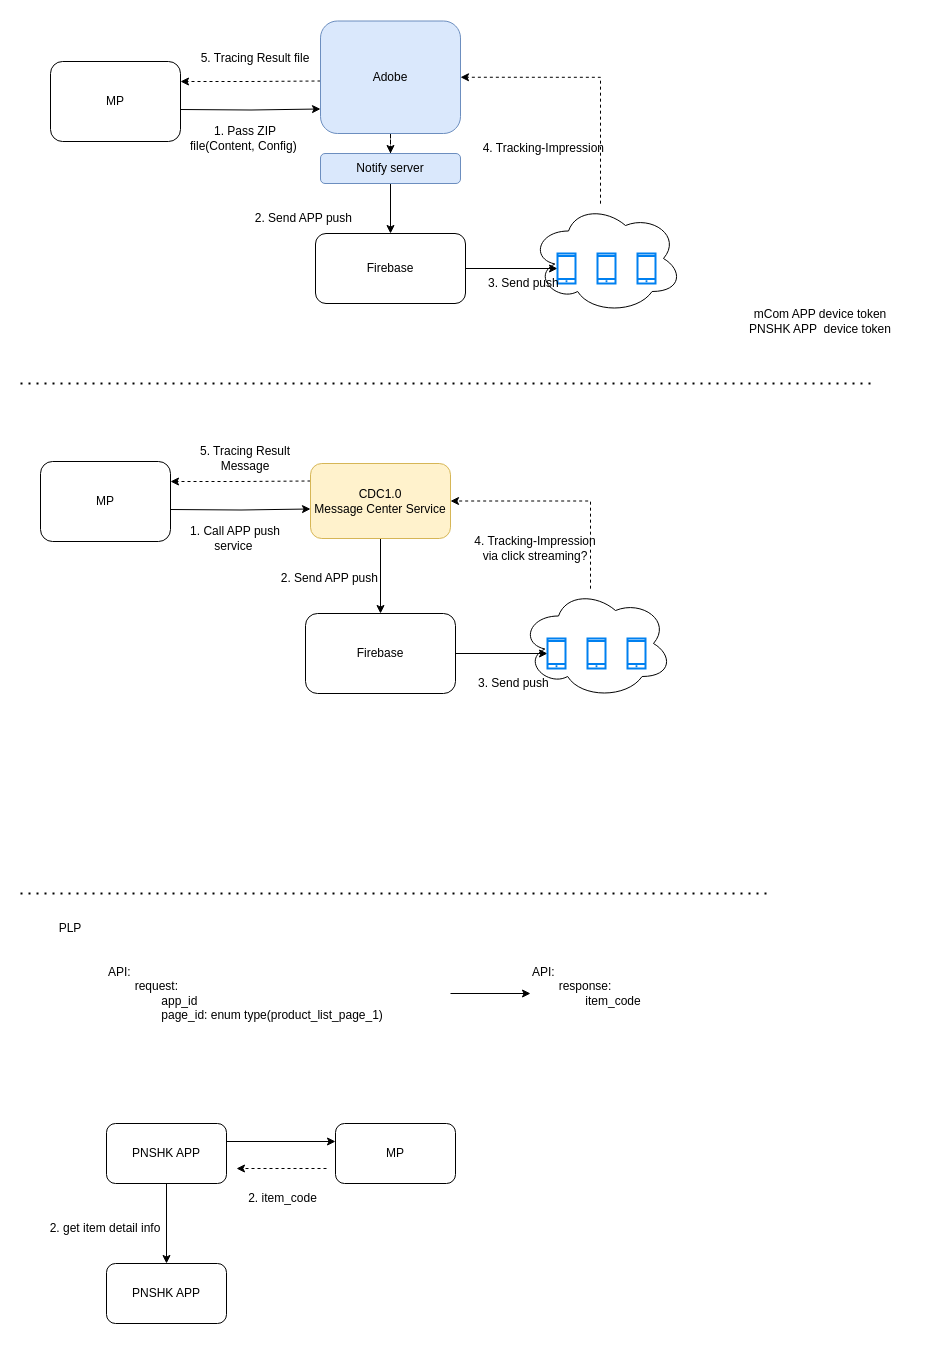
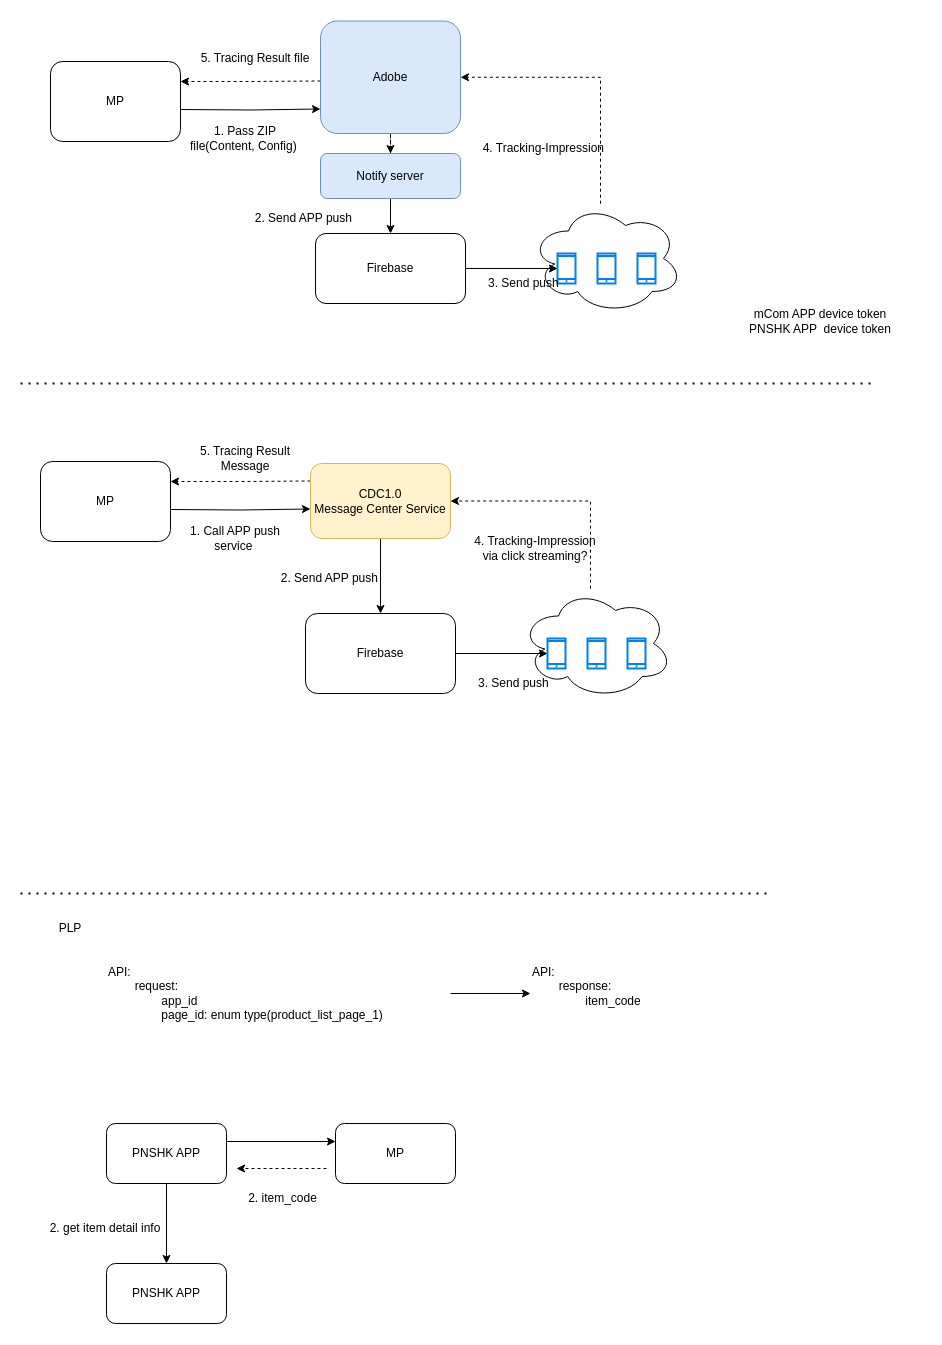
node "Notify server": size 140x30 -> 140x45
